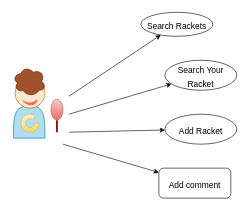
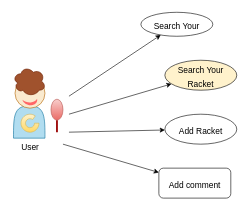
node "Search Rackets": label "Search Rackets" -> "Search Your"
node "Search Your Racket": fillcolor #ffffff -> #fff2cc
node "User": added
